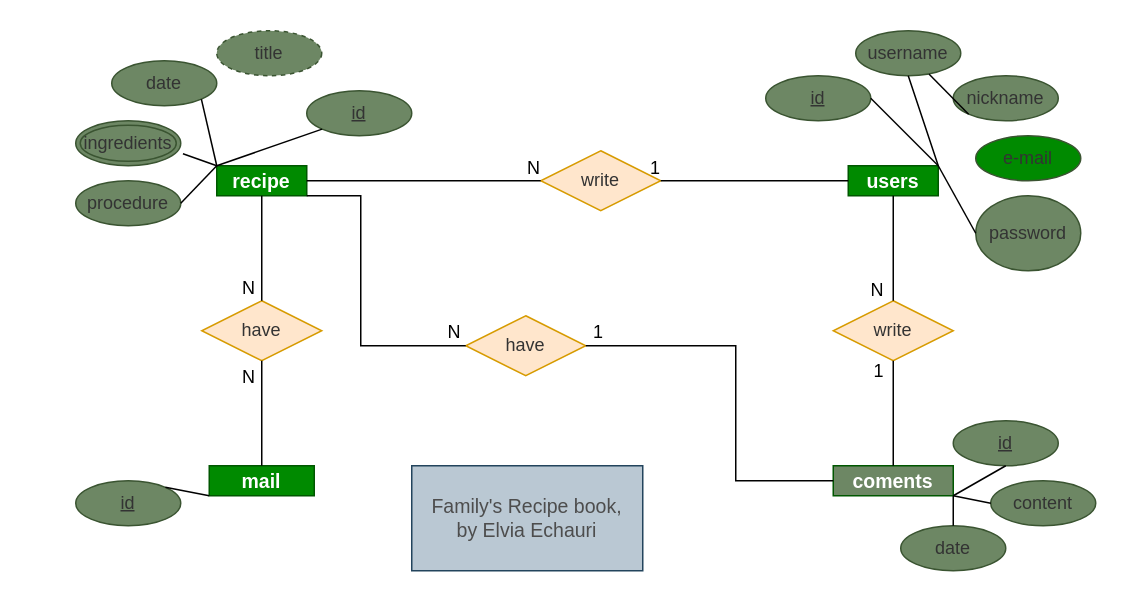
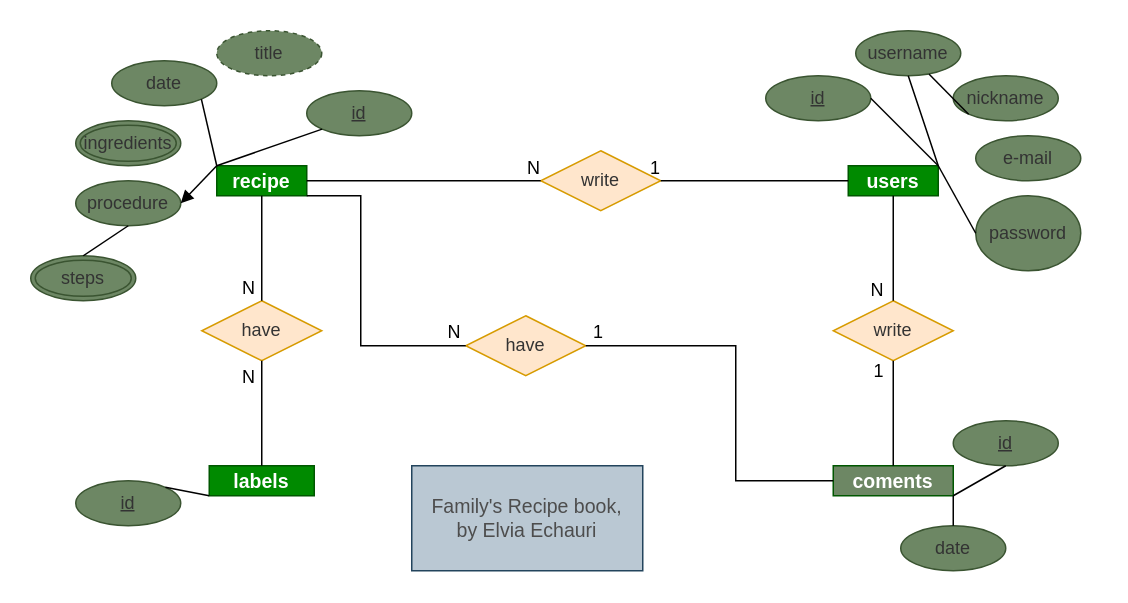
node "e-mail": fillcolor #008a00 -> #6d8764
edge "ingredients" -- "recipe": removed
edge "recipe" -- "procedure": arrowhead none -> block
edge "procedure" -- "steps": added
node "steps": added
node "mail": label "mail" -> "labels"
edge "coments" -- "content": removed
node "content": removed
